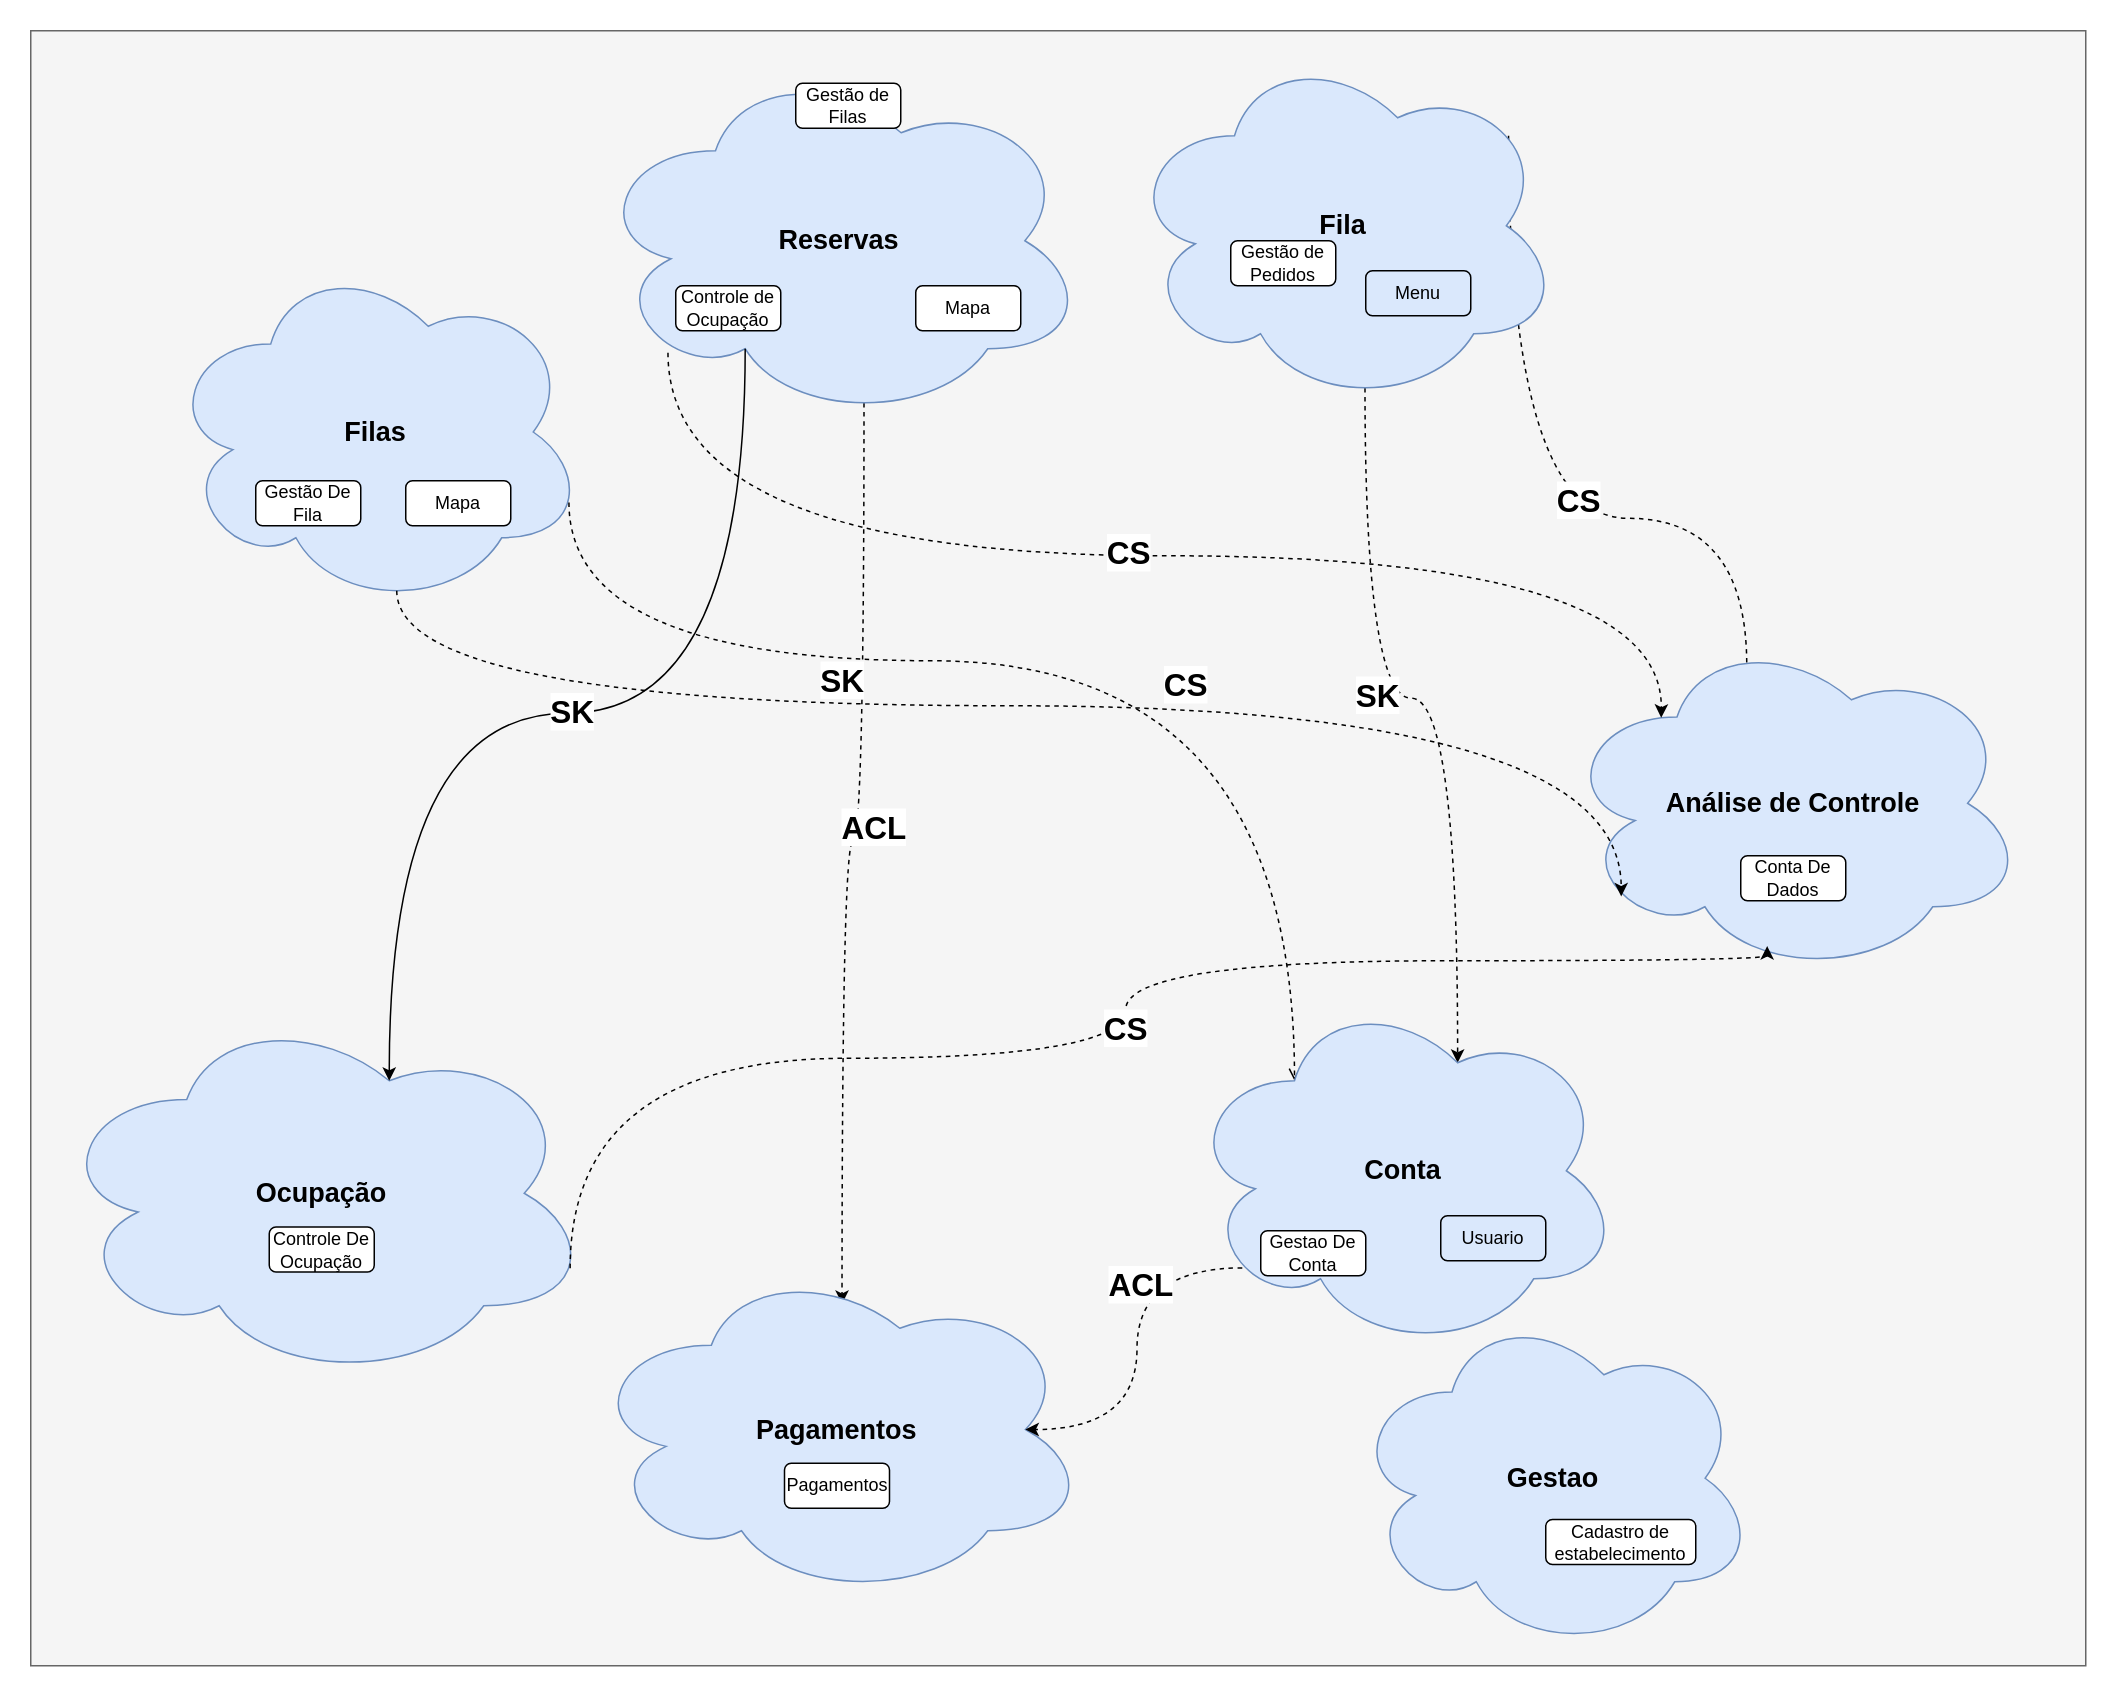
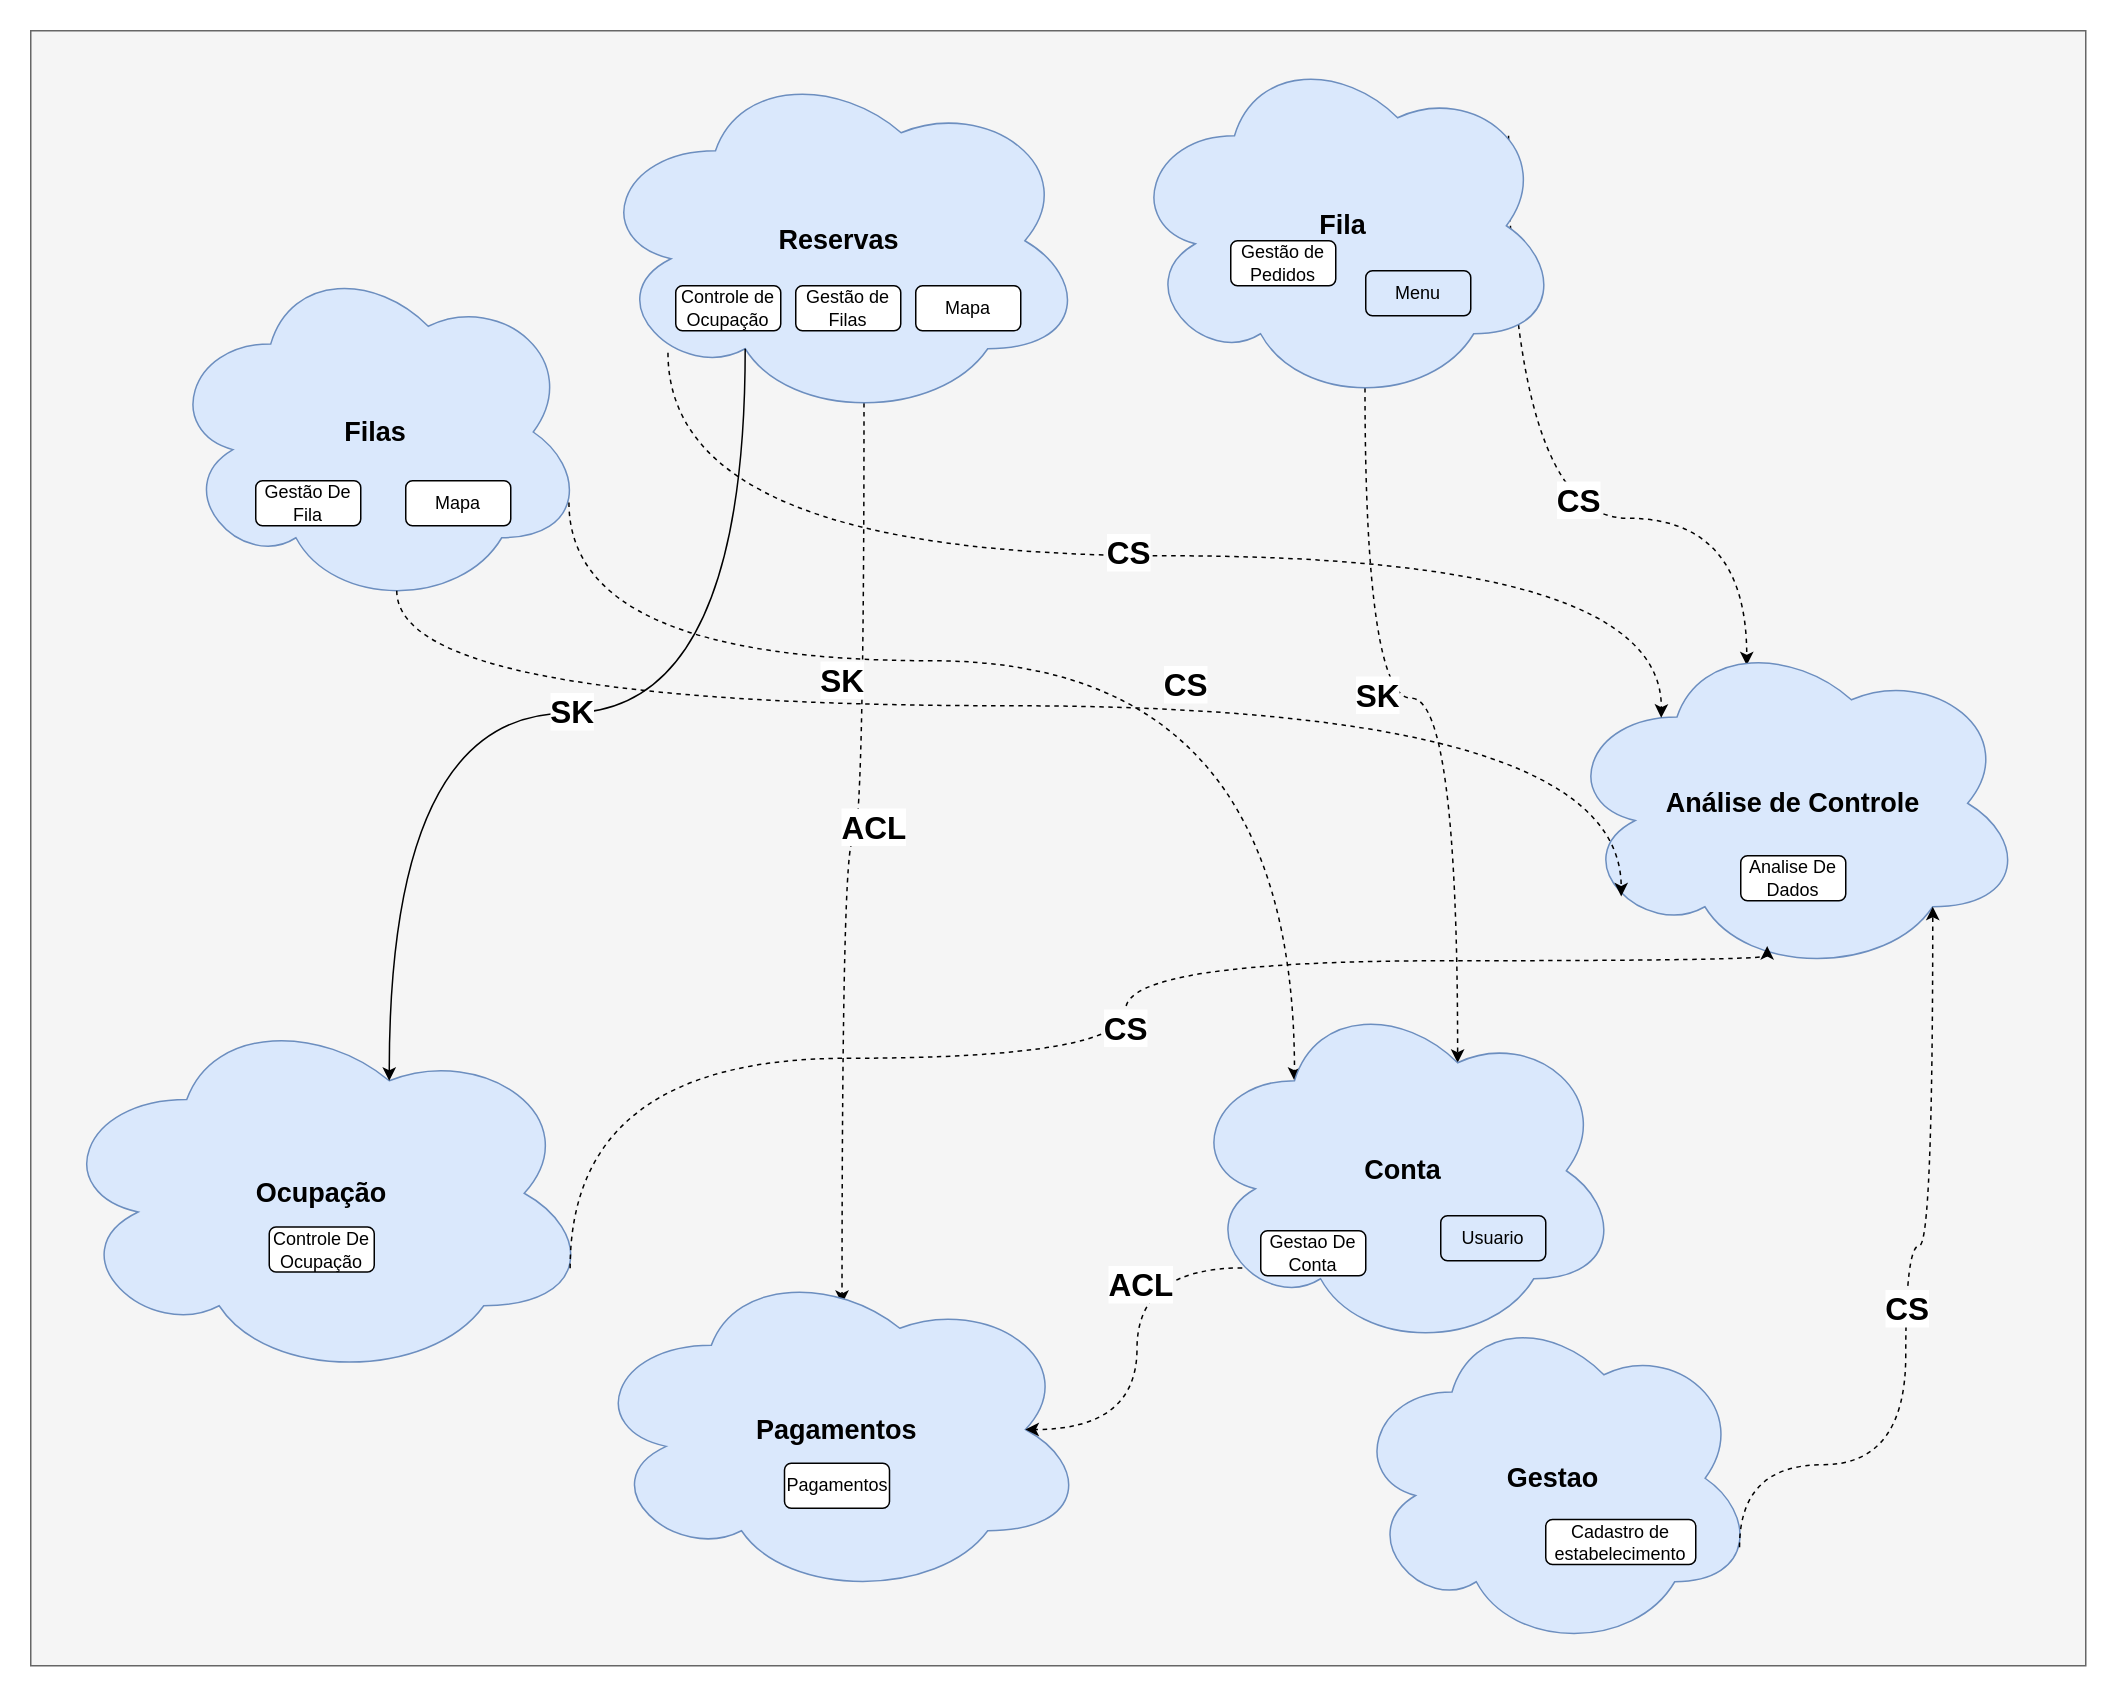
node "Gestão de Filas": moved (848, 106) -> (848, 308)
edge "Fila" -- "Análise de Controle": arrowhead none -> classic
edge "Filas" -> "Conta": arrowhead open -> classic
node "Conta De Dados": label "Conta De Dados" -> "Analise De Dados"
edge "Gestao" -> "Análise de Controle": added, label "CS"
